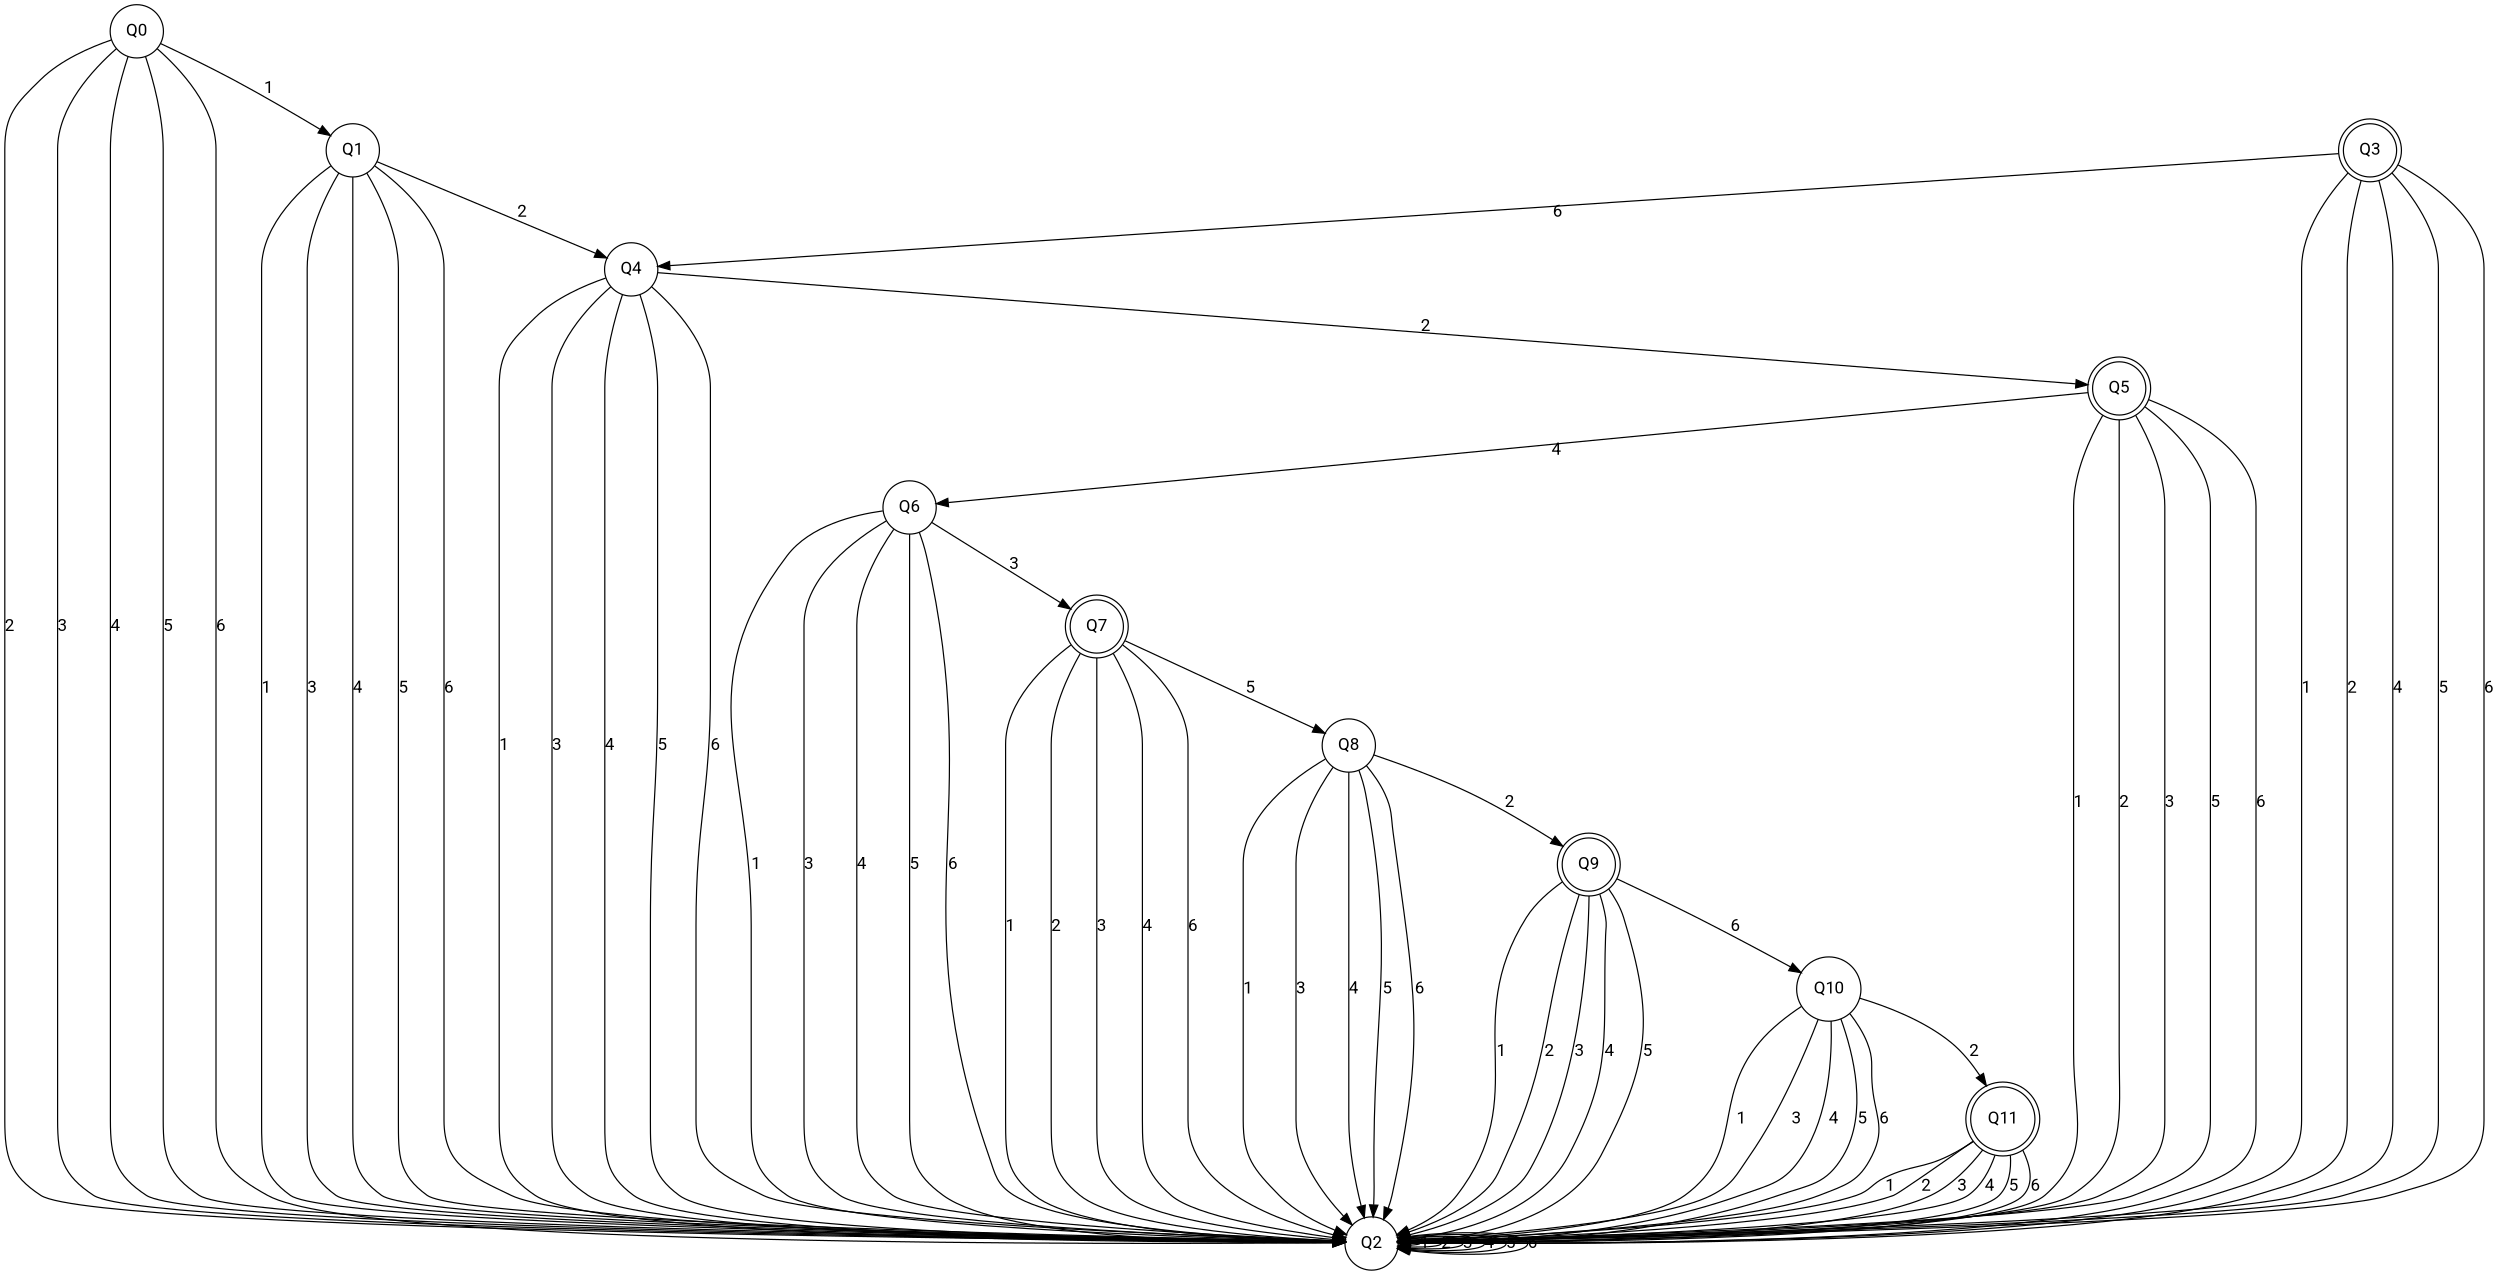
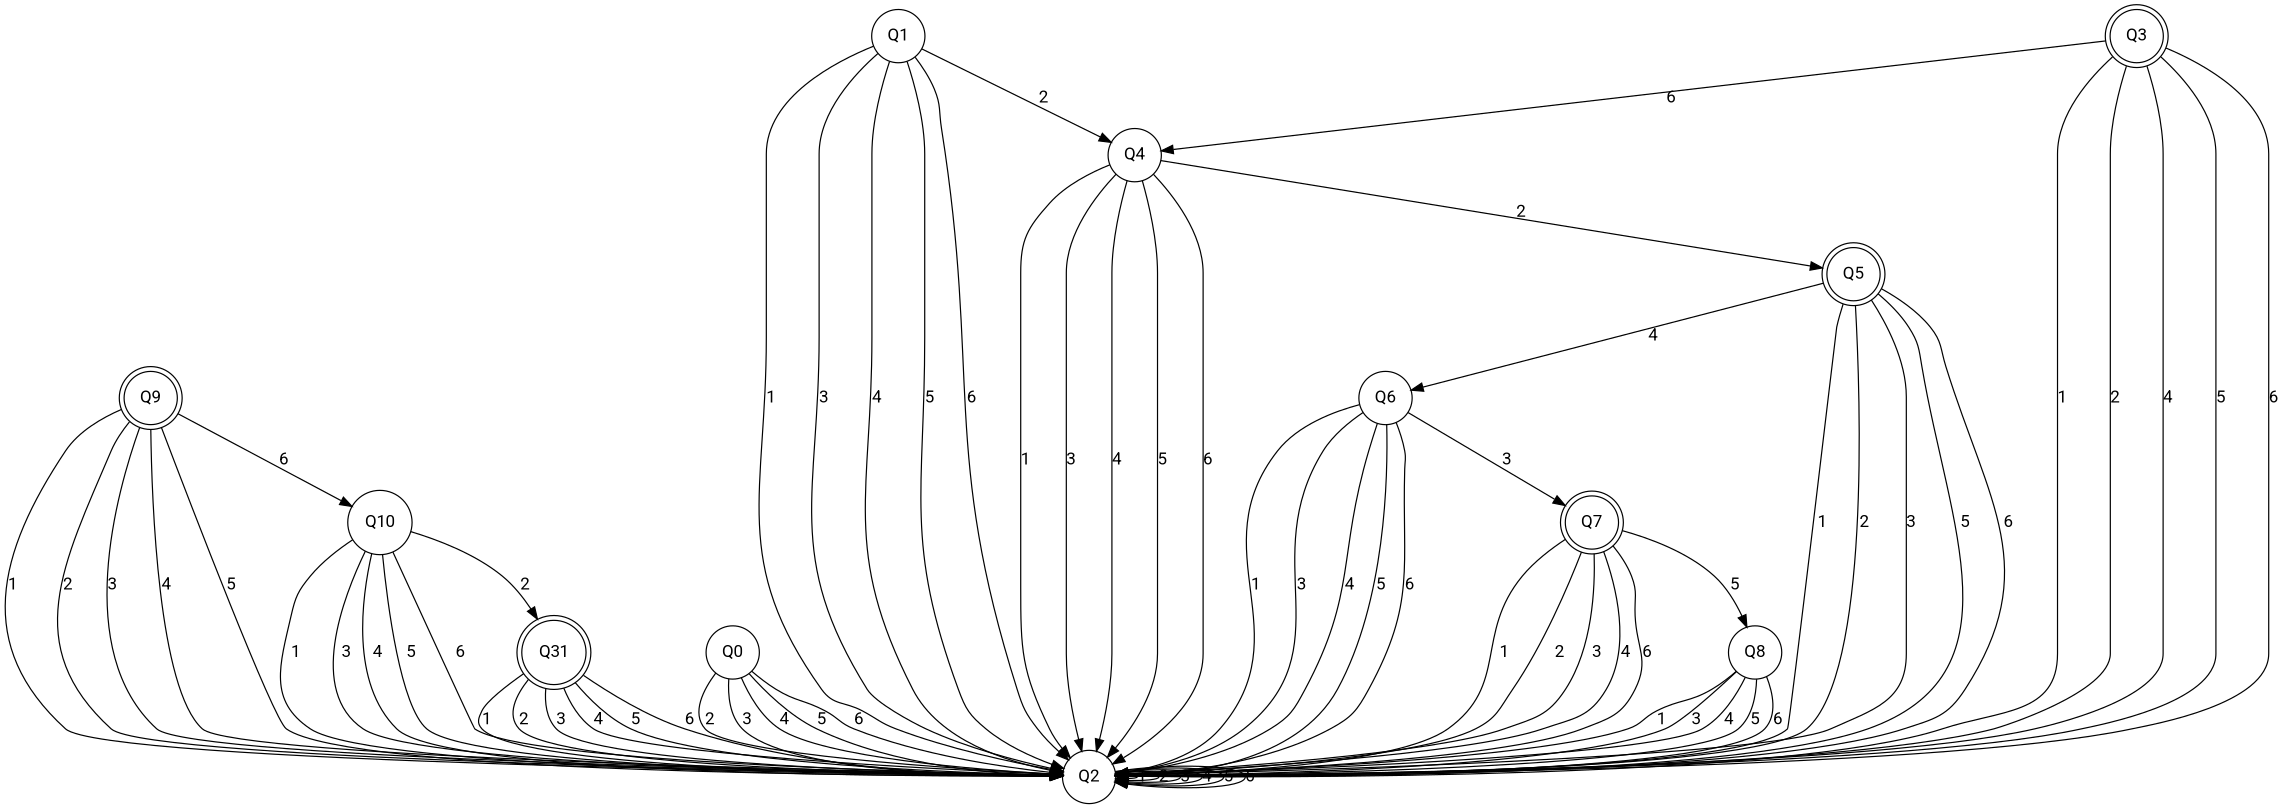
edge "Q0" -> "Q1": removed, label "1"
edge "Q8" -> "Q9": removed, label "2"
node "Q11": label "Q11" -> "Q31"
